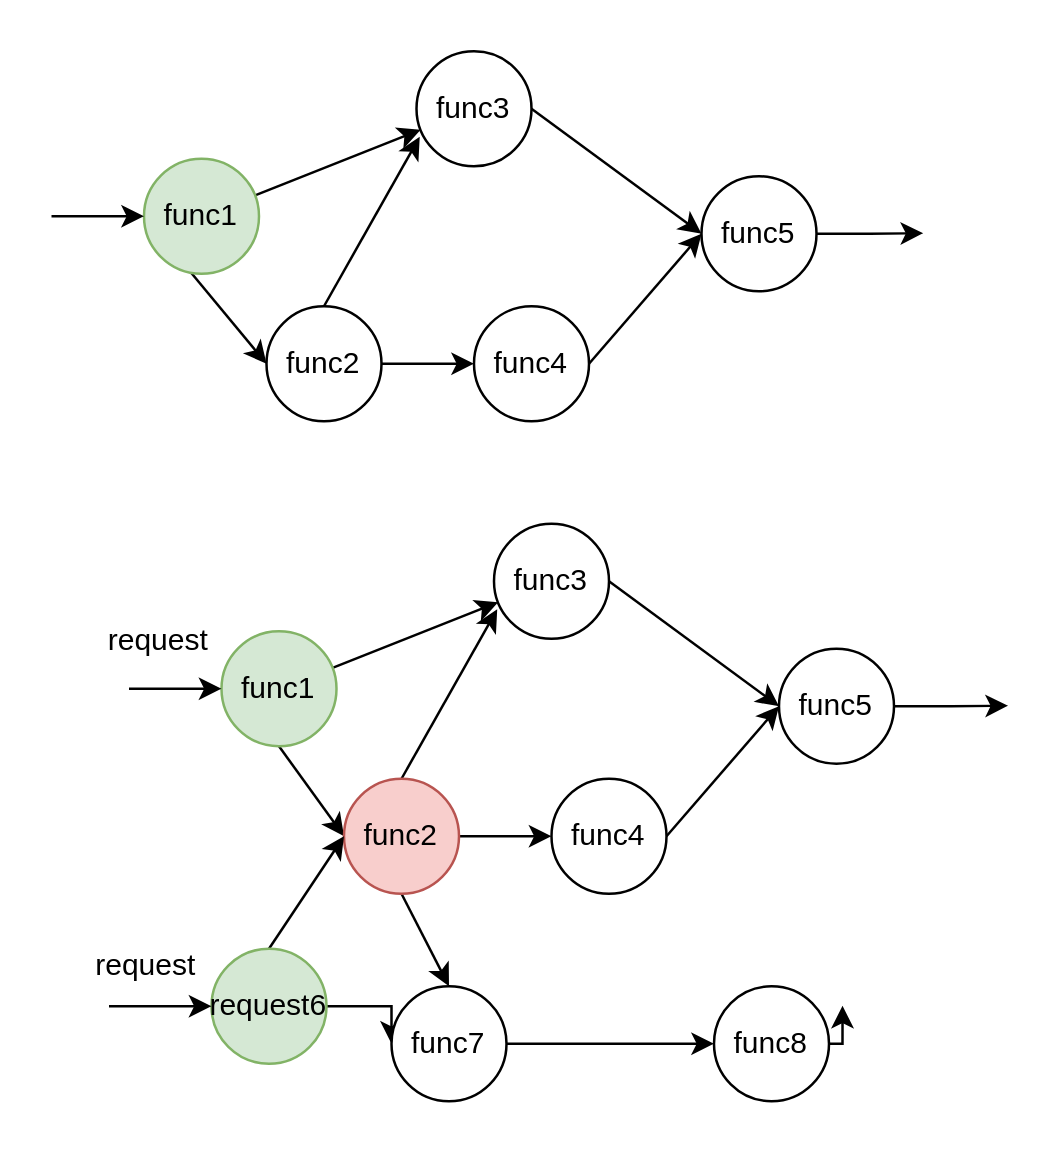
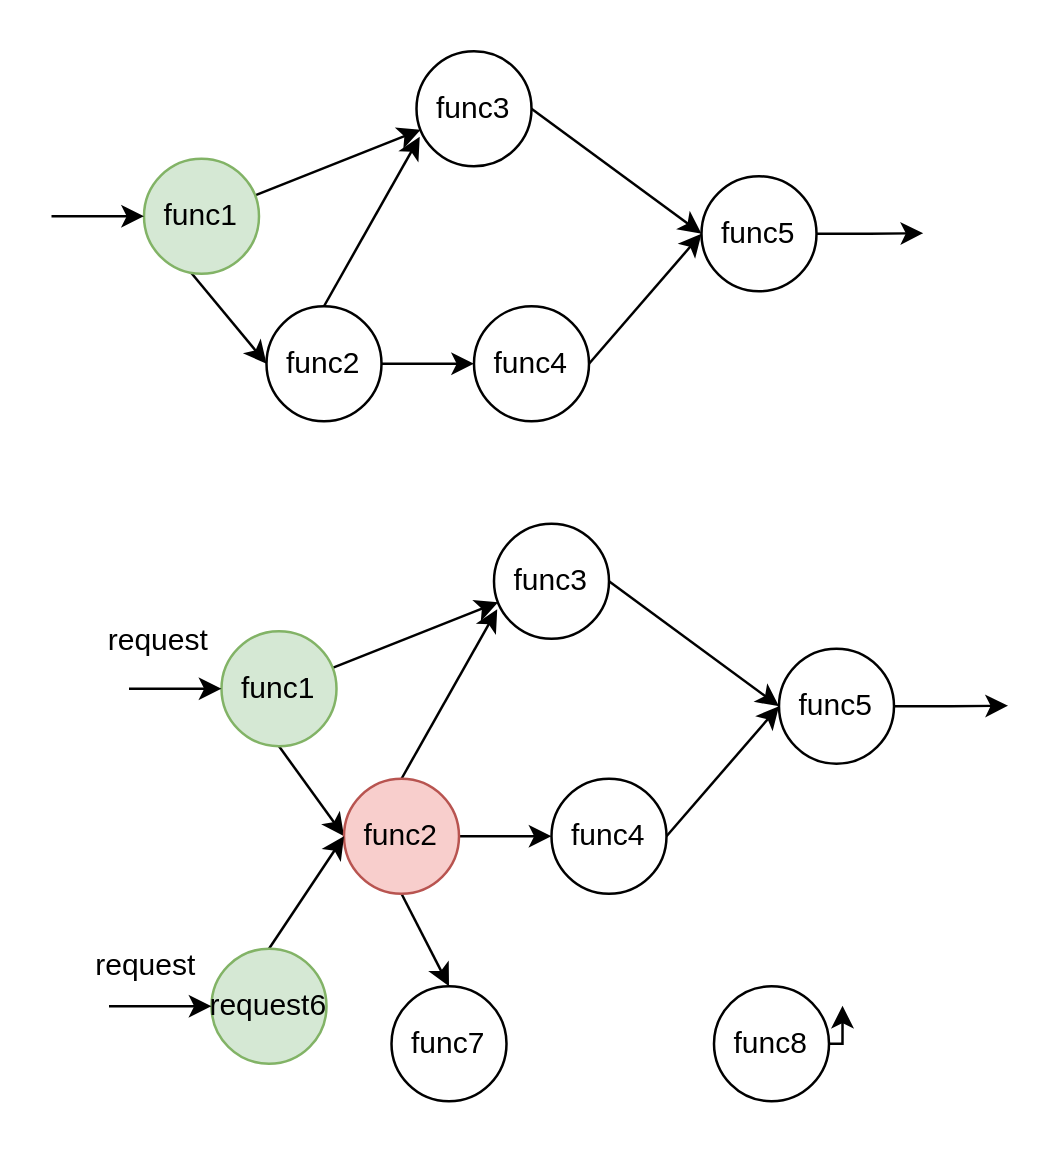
edge "request6" -> "func7": removed
edge "func7" -> "func8": removed
